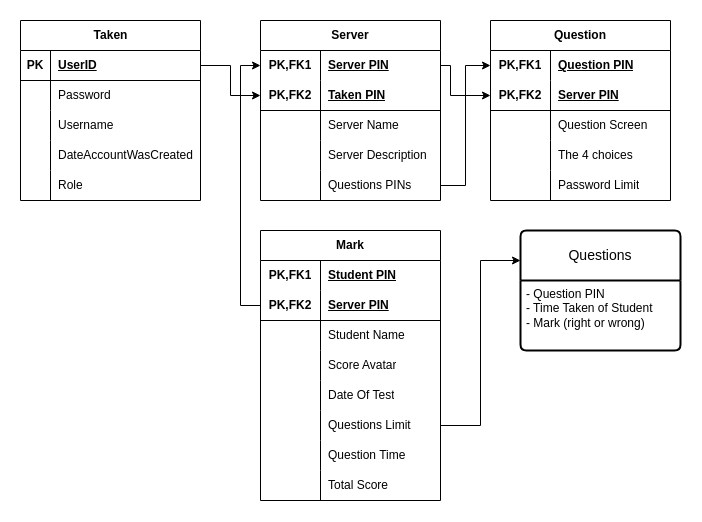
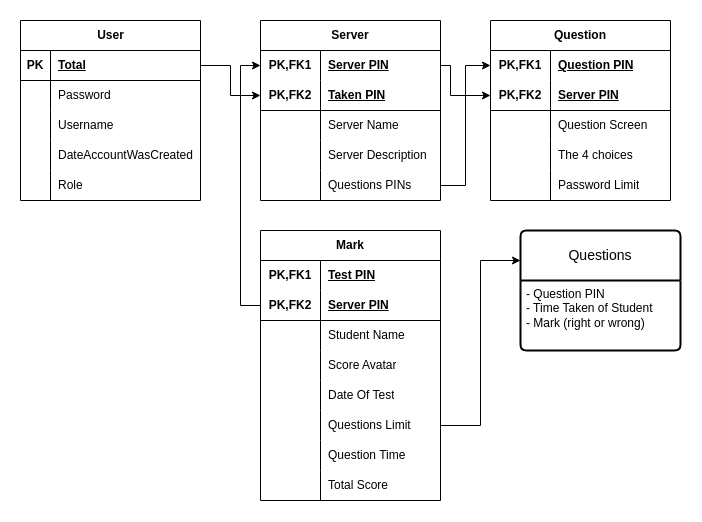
node "Taken": label "Taken" -> "User"
node "UserID": label "UserID" -> "Total"
node "Student PIN": label "Student PIN" -> "Test PIN"
